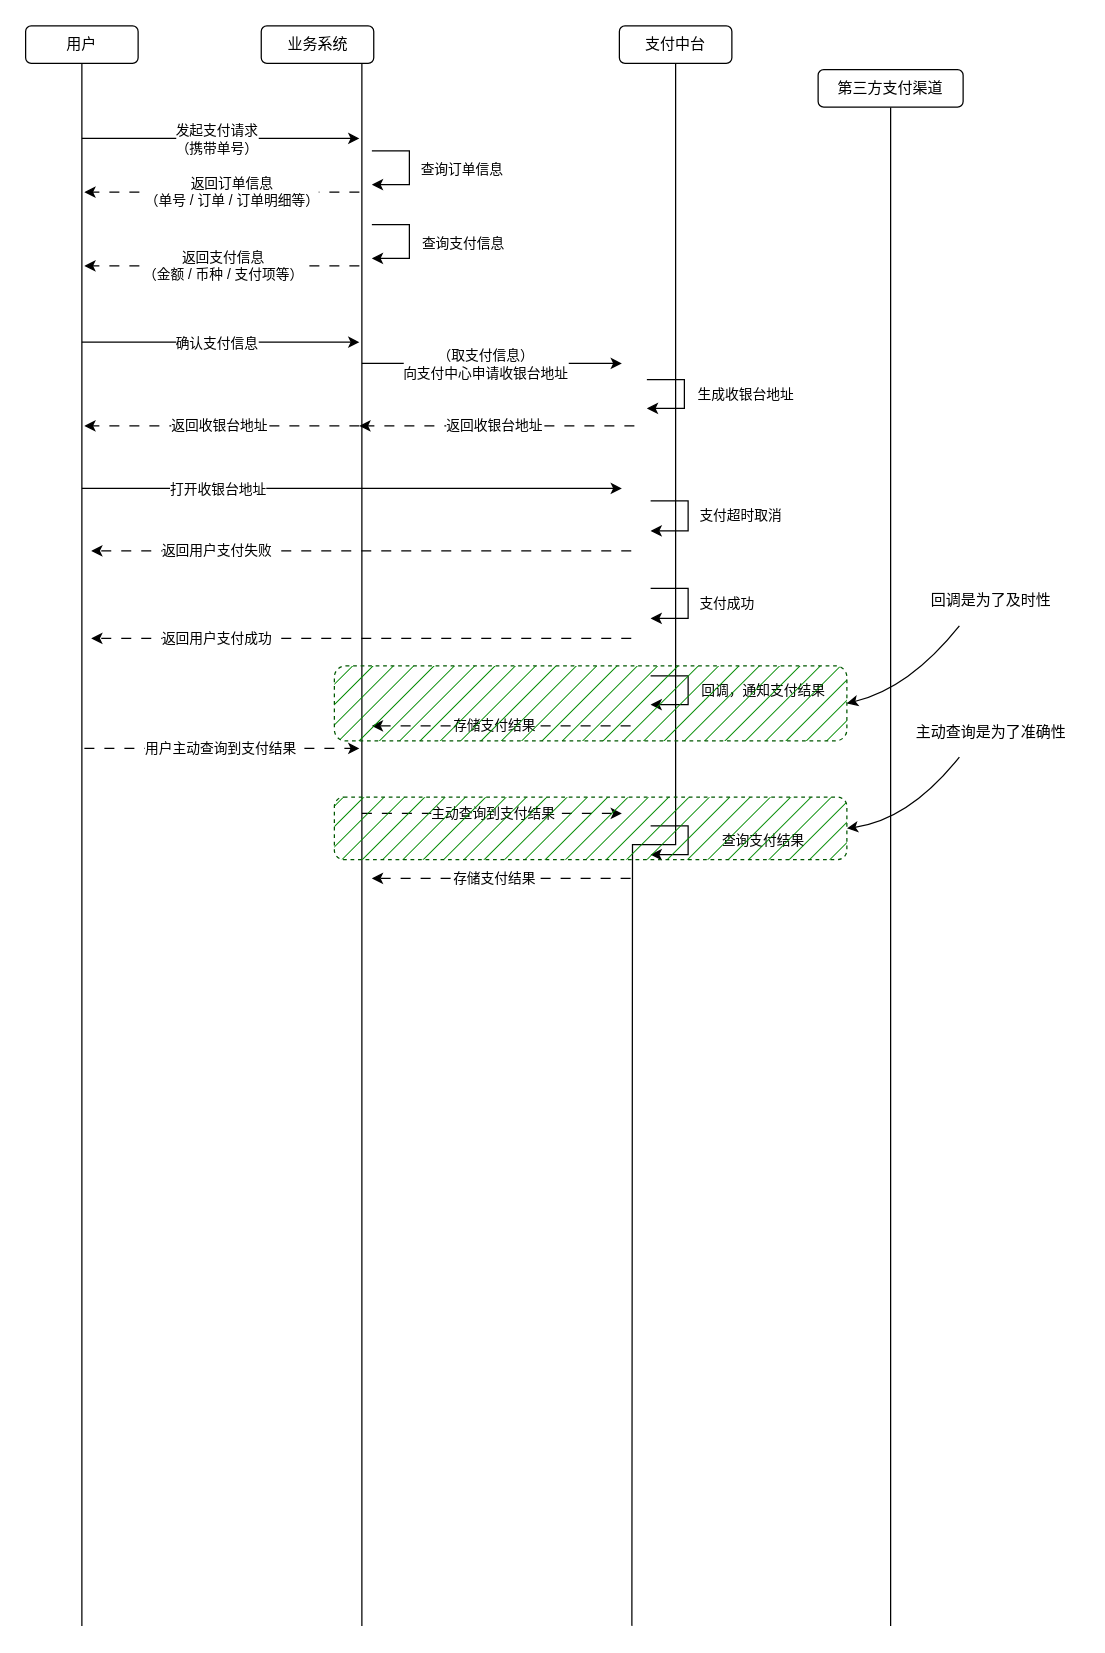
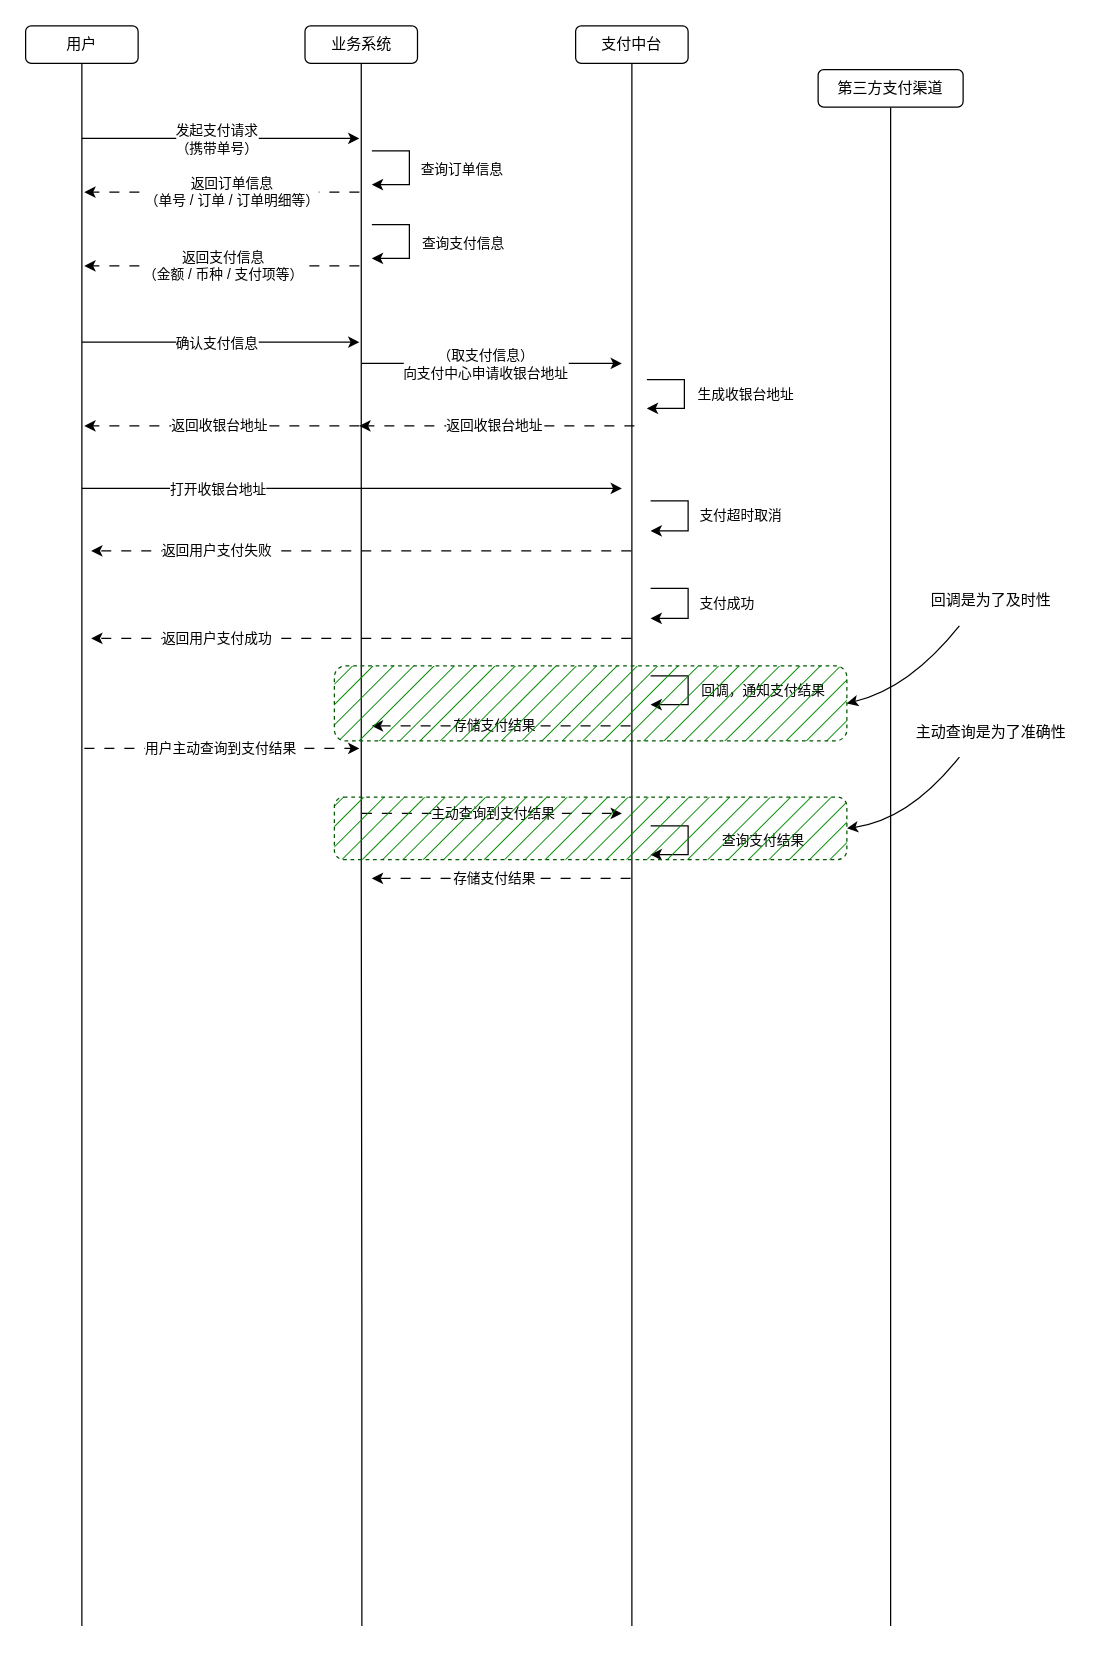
node "业务系统": moved (318, 44) -> (361, 44)
node "支付中台": moved (676, 44) -> (632, 44)
